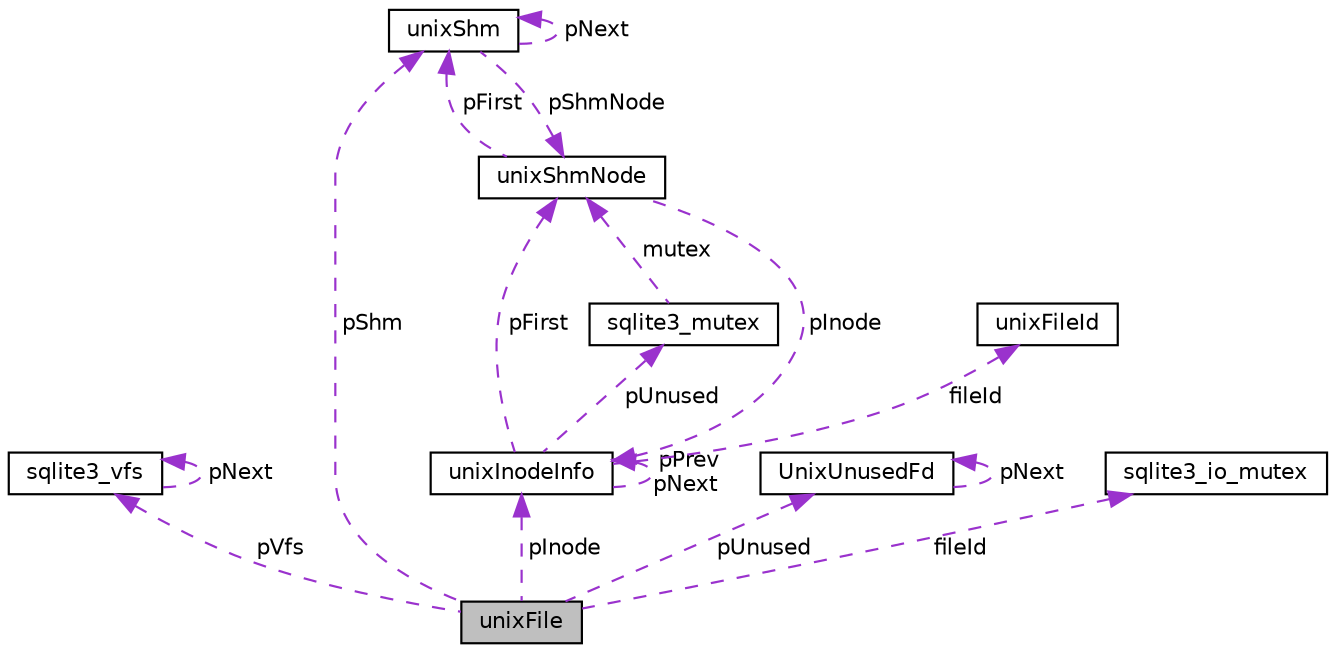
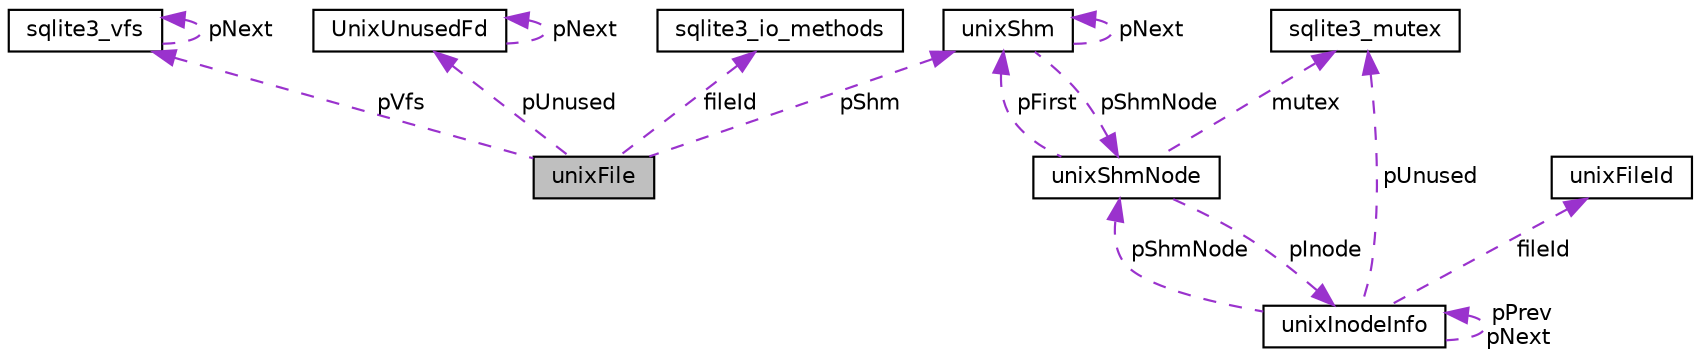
edge "sqlite3_mutex" -> "unixShmNode": reversed
edge "unixInodeInfo" -> "unixShmNode": label " pFirst" -> " pShmNode"
node "sqlite3_io_mutex": label "sqlite3_io_mutex" -> "sqlite3_io_methods"
edge "unixFile" -> "unixInodeInfo": removed, label "pInode"
